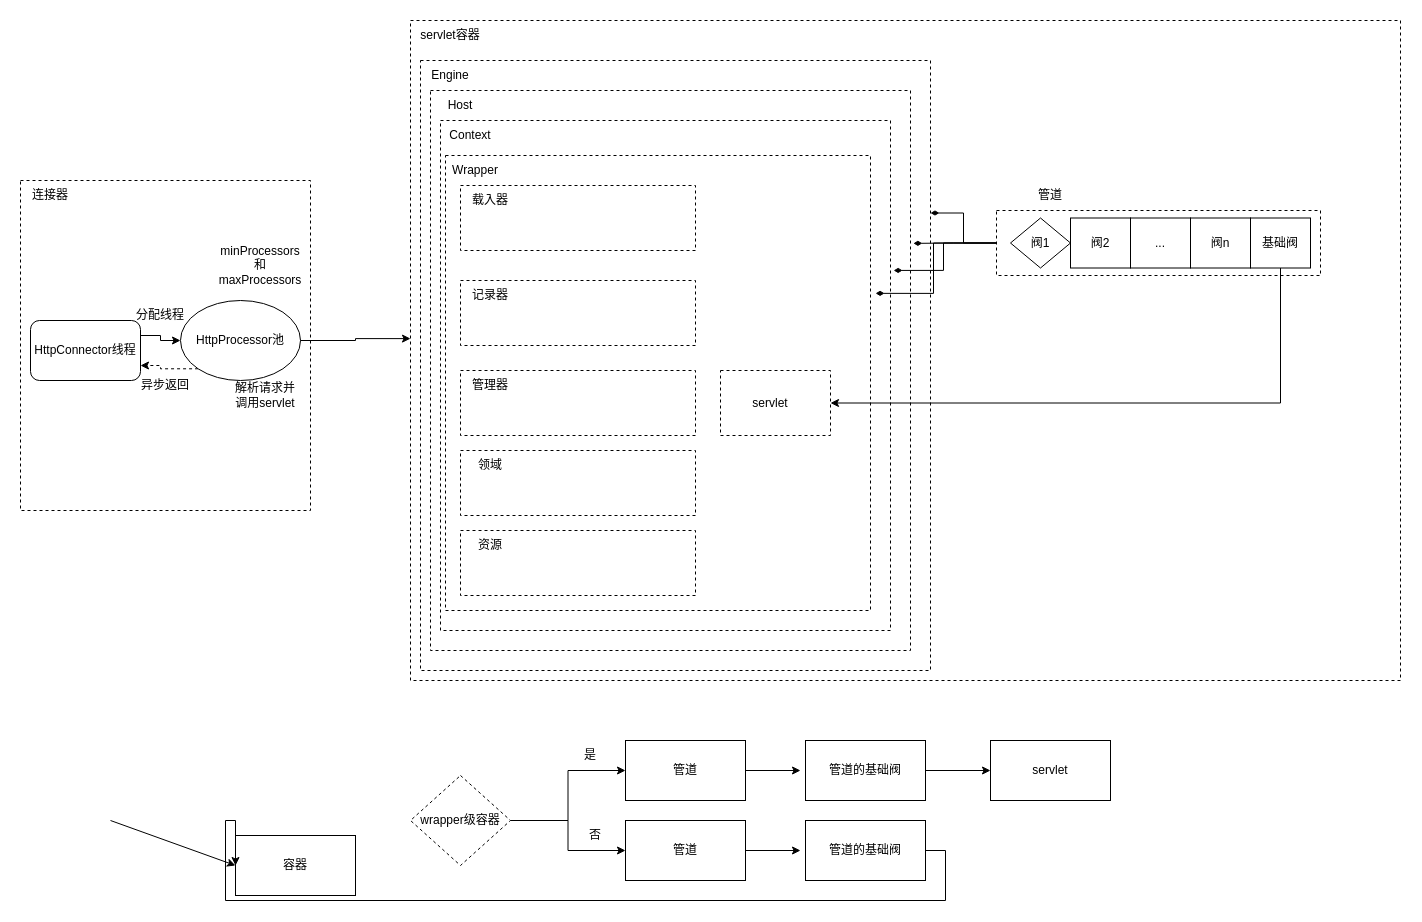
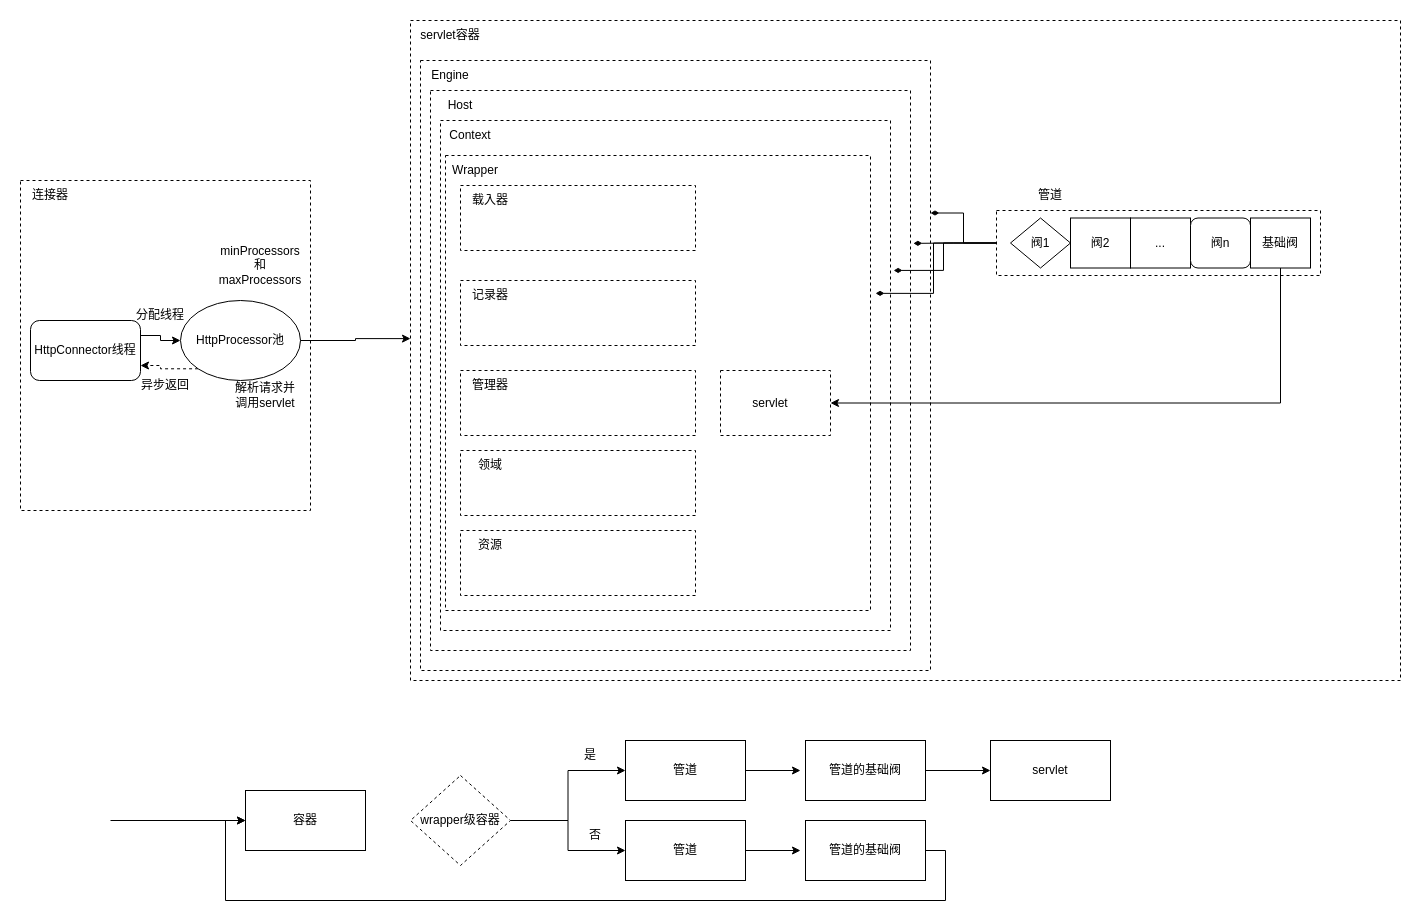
node "阀n": shape rectangle -> rounded rectangle
node "容器": moved (296, 866) -> (306, 821)
